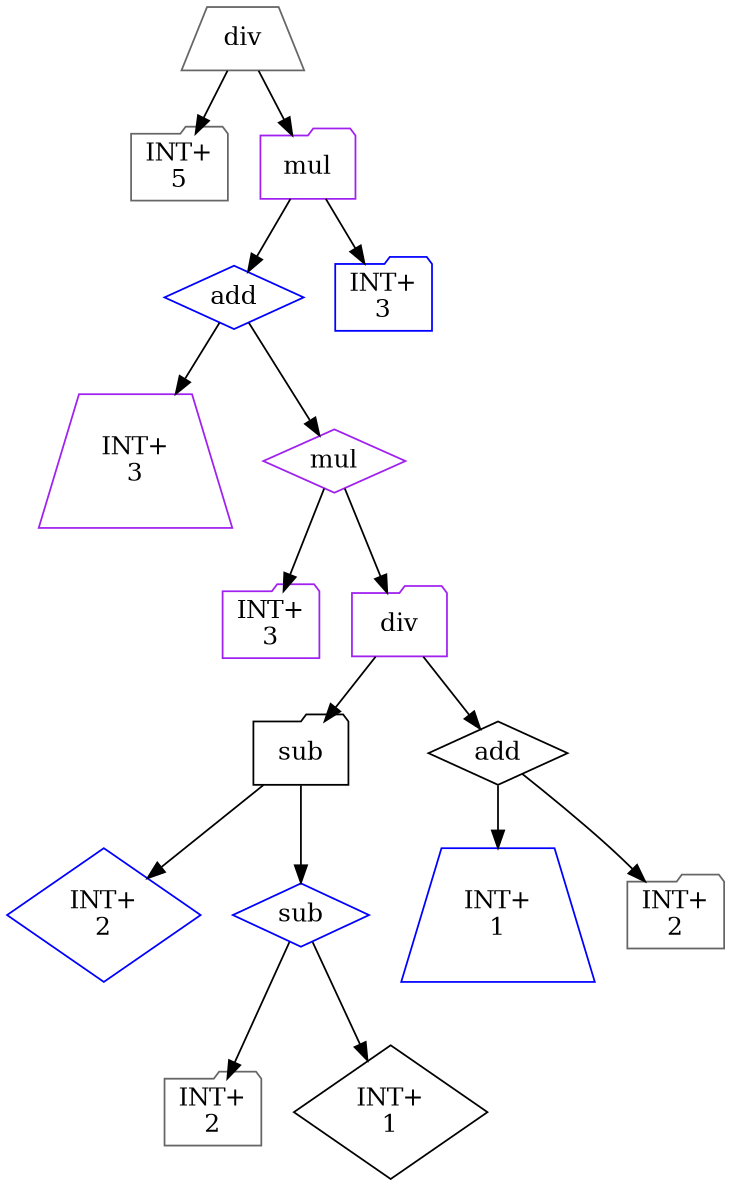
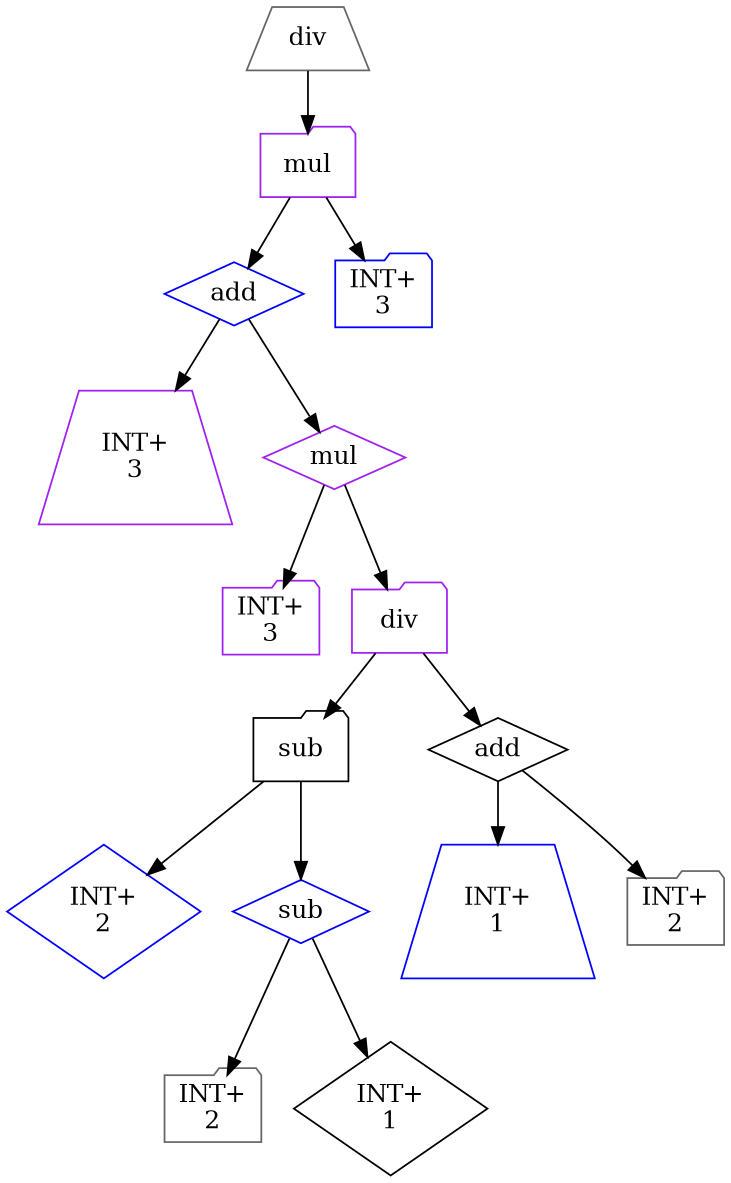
node "INT+ 5": removed
